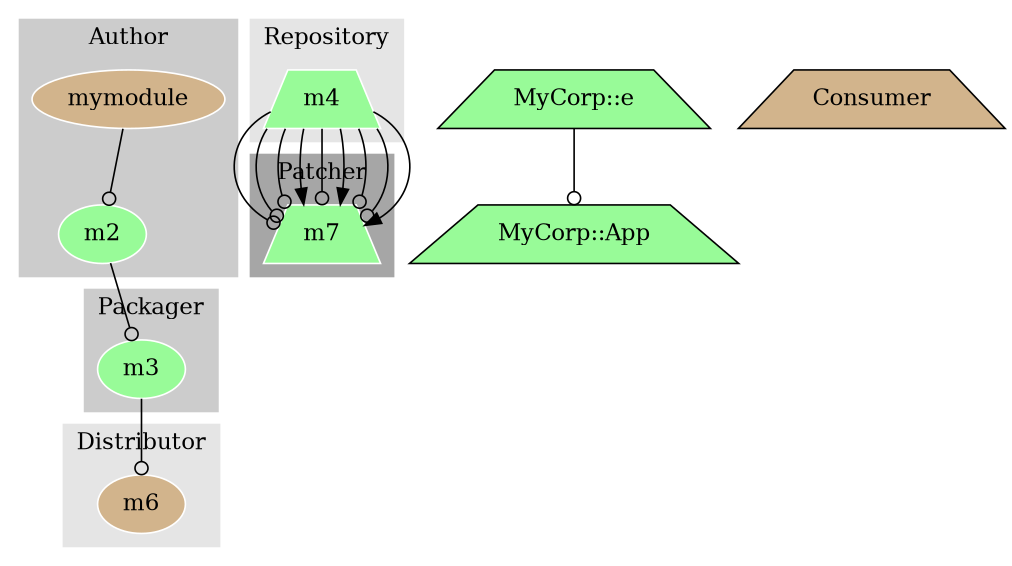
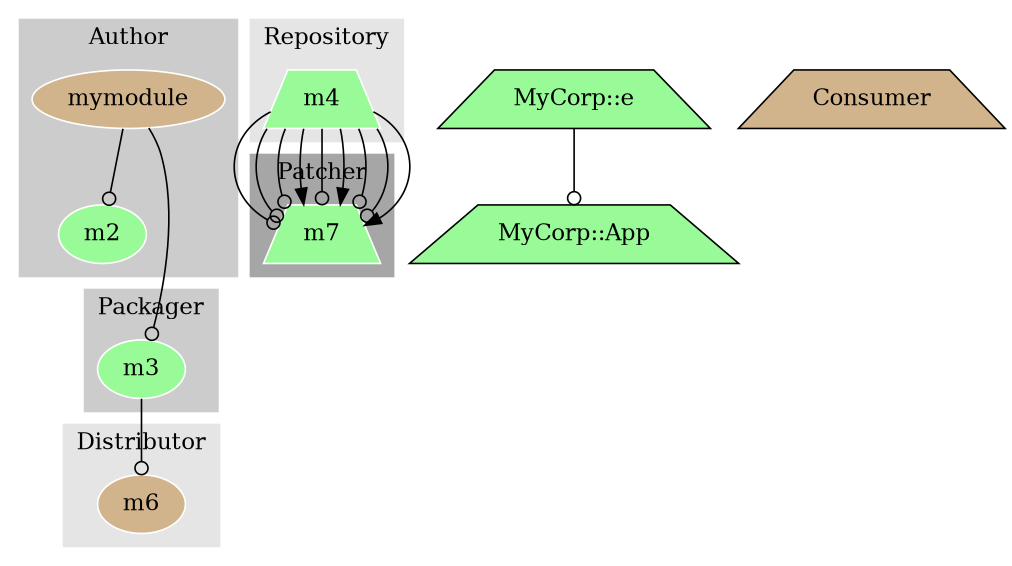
edge "m2" -> "m3": now "mymodule" -> "m3"
